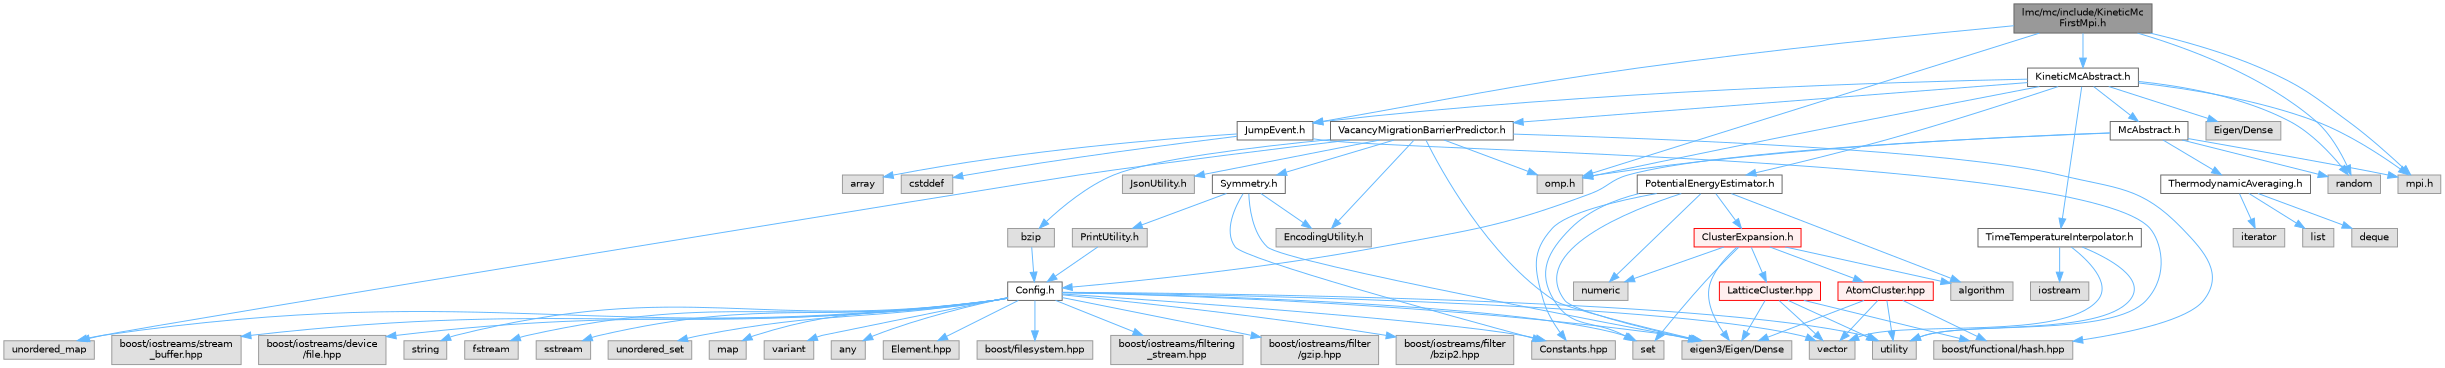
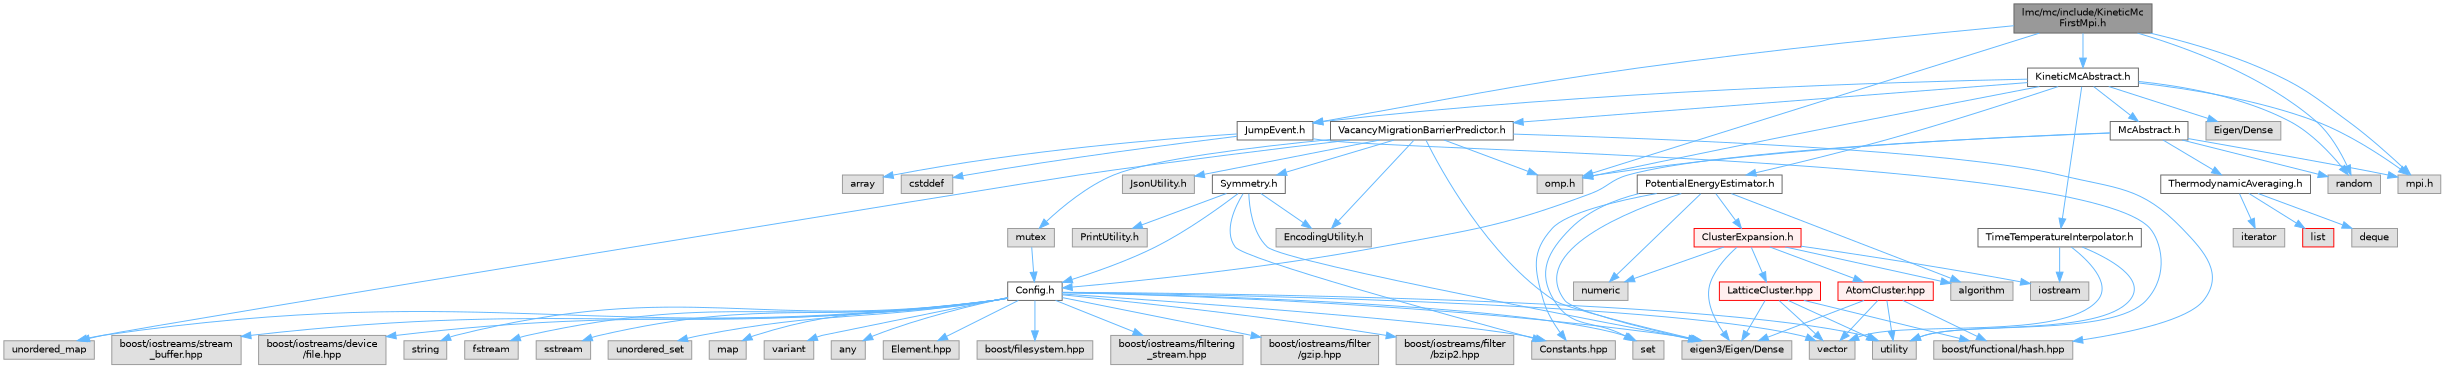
node "bzip": label "bzip" -> "mutex"
node "list": color grey60 -> red
edge "PrintUtility.h" -> "Config.h": now "Symmetry.h" -> "Config.h"
edge "ClusterExpansion.h" -> "set": now "ClusterExpansion.h" -> "iostream"
